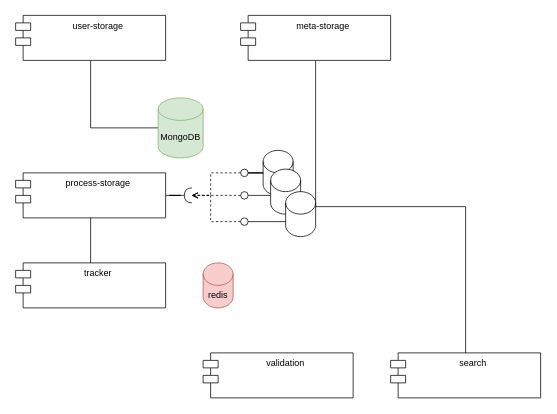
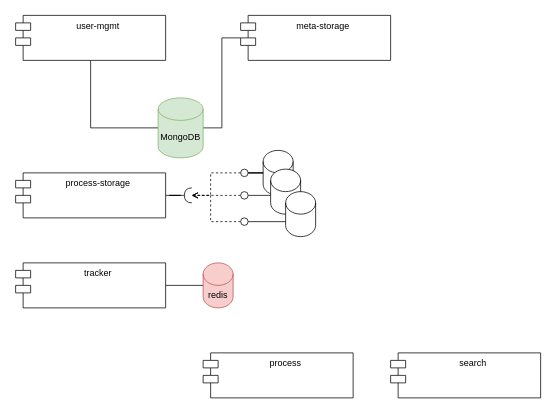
node "user-storage": label "user-storage" -> "user-mgmt"
edge "meta-storage" -- "search": now "meta-storage" -- "MongoDB"
edge "process-storage" -- "tracker": now "redis" -- "tracker"
node "validation": label "validation" -> "process"
